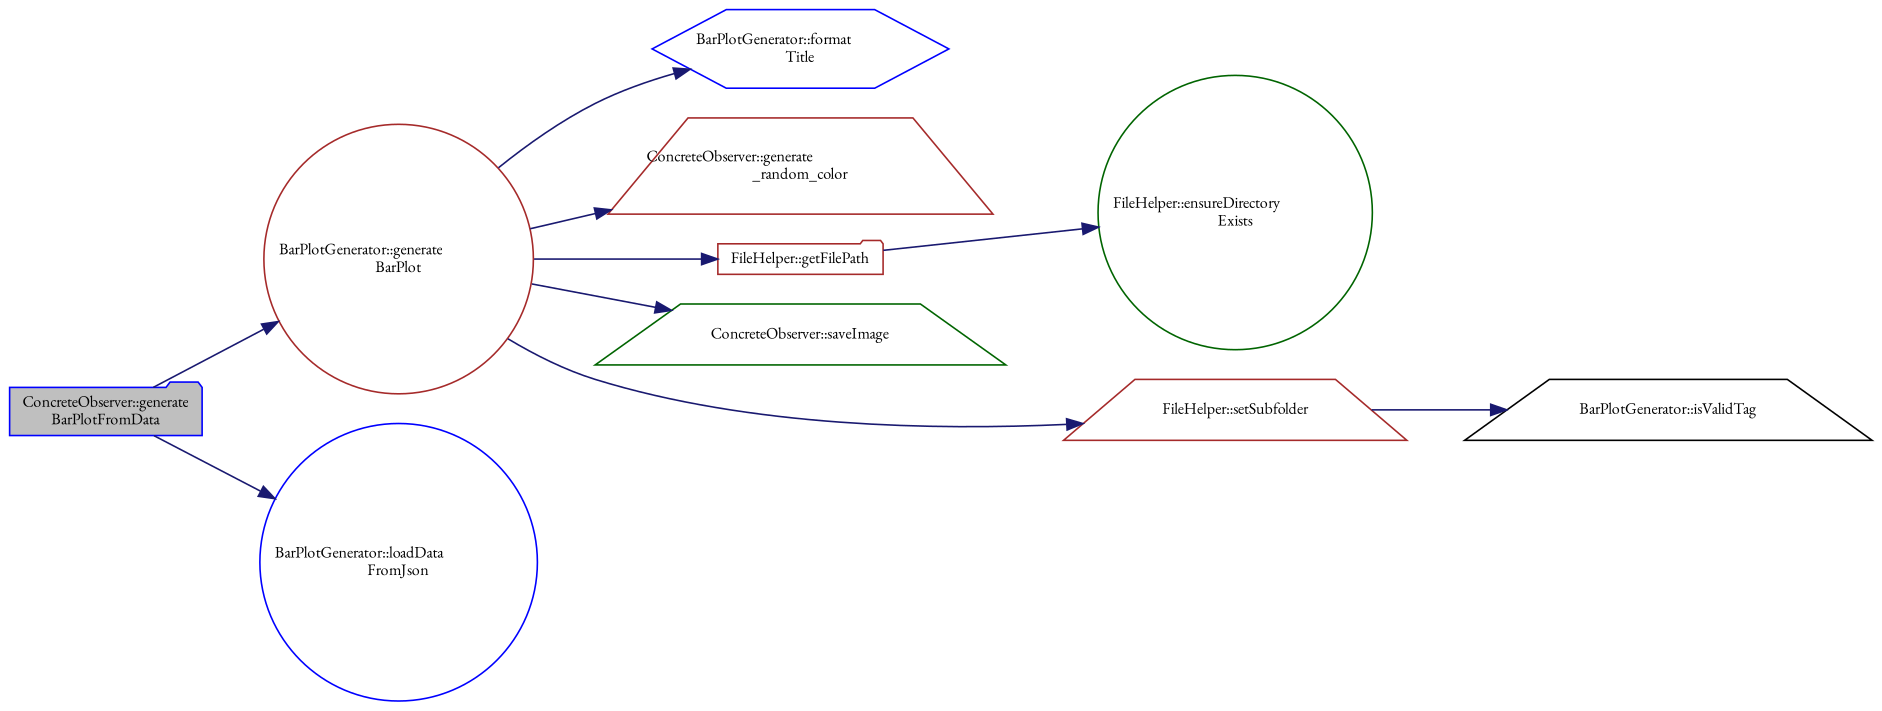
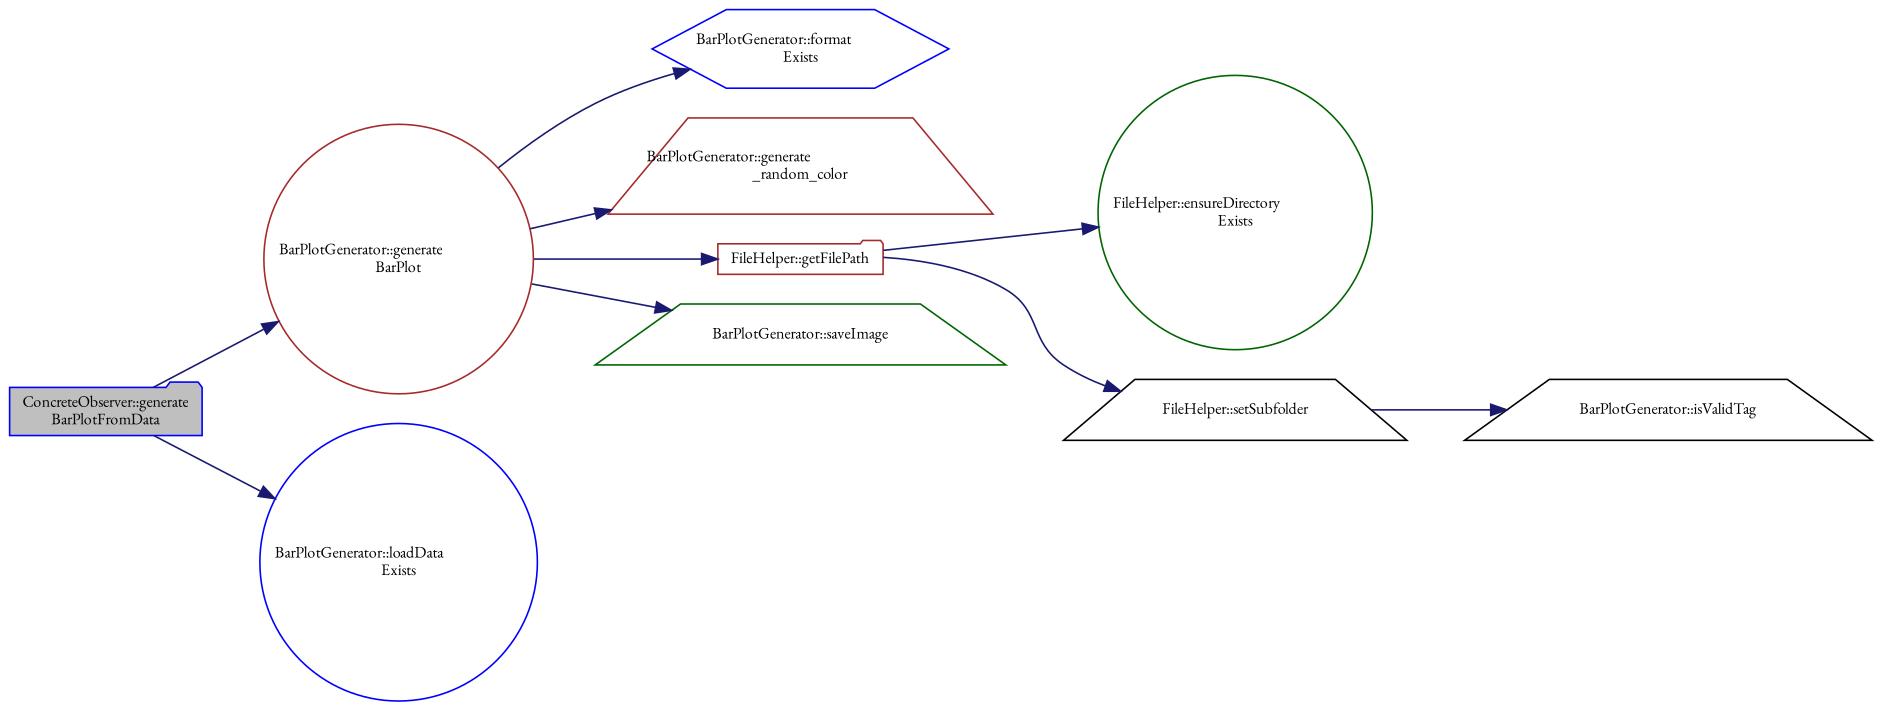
node "BarPlotGenerator::format Title": label "BarPlotGenerator::format Title" -> "BarPlotGenerator::format Exists"
node "ConcreteObserver::generate _random_color": label "ConcreteObserver::generate _random_color" -> "BarPlotGenerator::generate _random_color"
node "ConcreteObserver::saveImage": label "ConcreteObserver::saveImage" -> "BarPlotGenerator::saveImage"
node "FileHelper::setSubfolder": color brown -> black
edge "BarPlotGenerator::generate BarPlot" -> "FileHelper::setSubfolder": now "FileHelper::getFilePath" -> "FileHelper::setSubfolder"
node "BarPlotGenerator::loadData FromJson": label "BarPlotGenerator::loadData FromJson" -> "BarPlotGenerator::loadData Exists"
